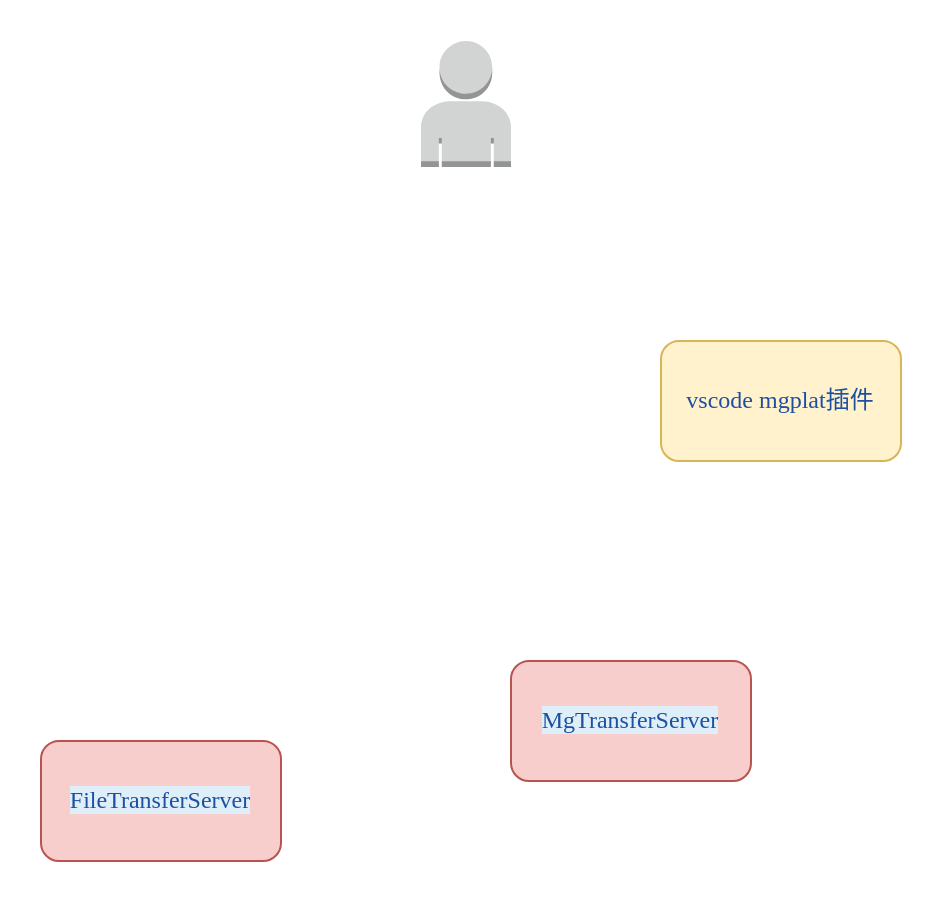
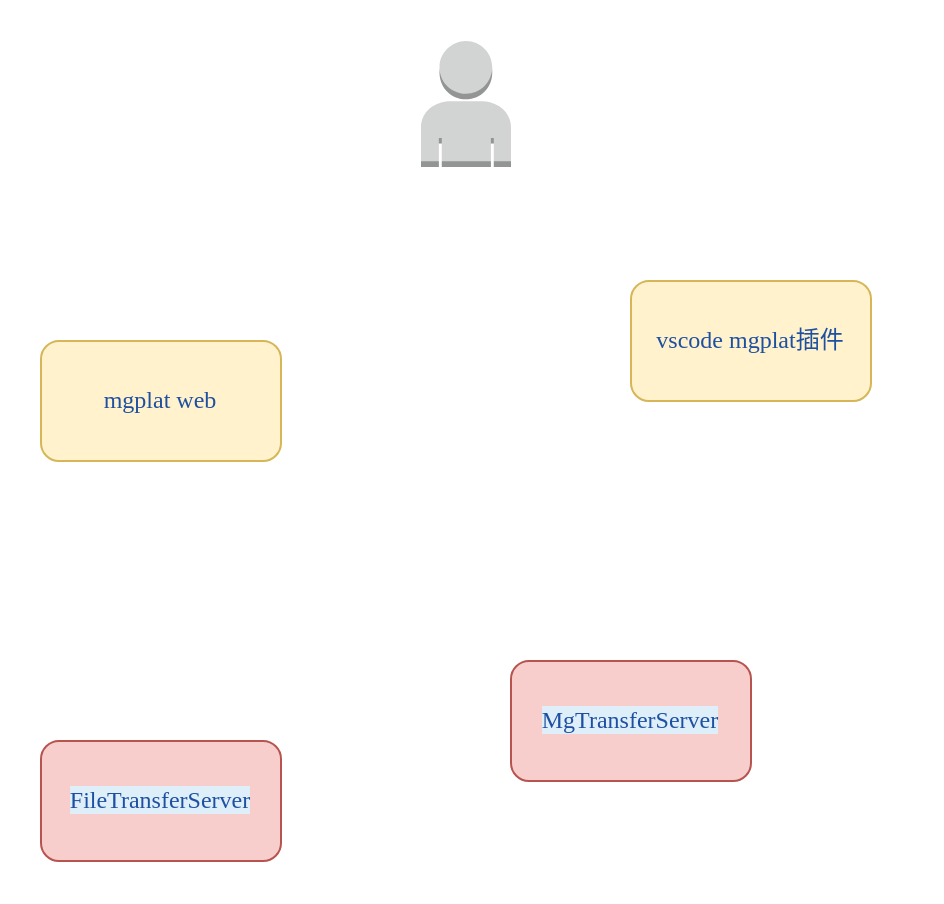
node "mgplat web": added
node "vscode mgplat插件": moved (781, 401) -> (751, 341)
